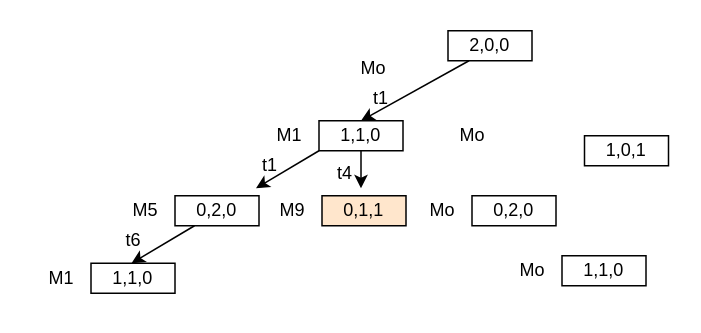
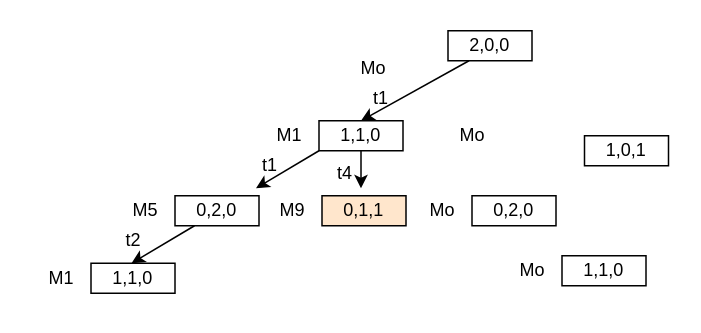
node "t6": label "t6" -> "t2"
